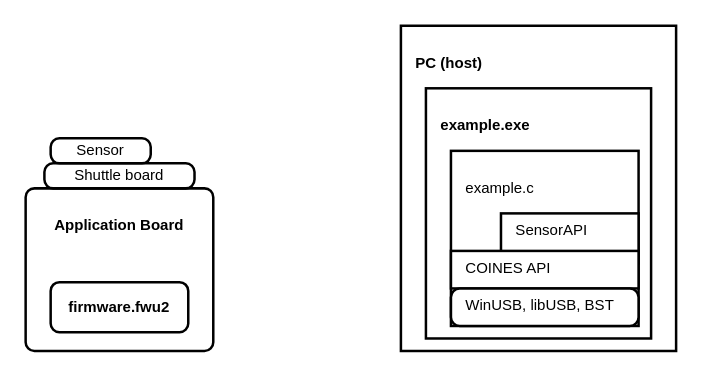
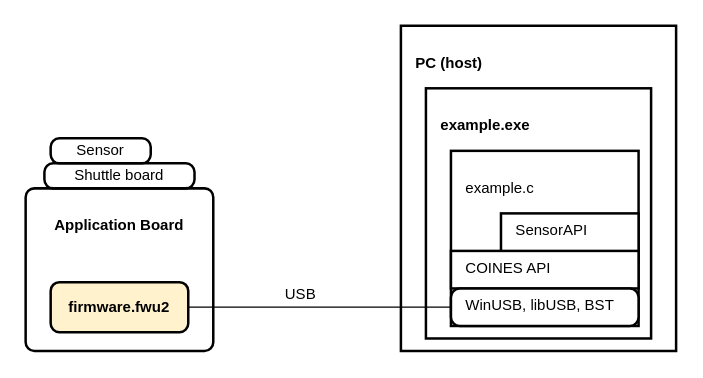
node "USB": added
node "firmware.fwu2": fillcolor #ffffff -> #fff2cc
edge "firmware.fwu2" -- "WinUSB, libUSB, BST": added
